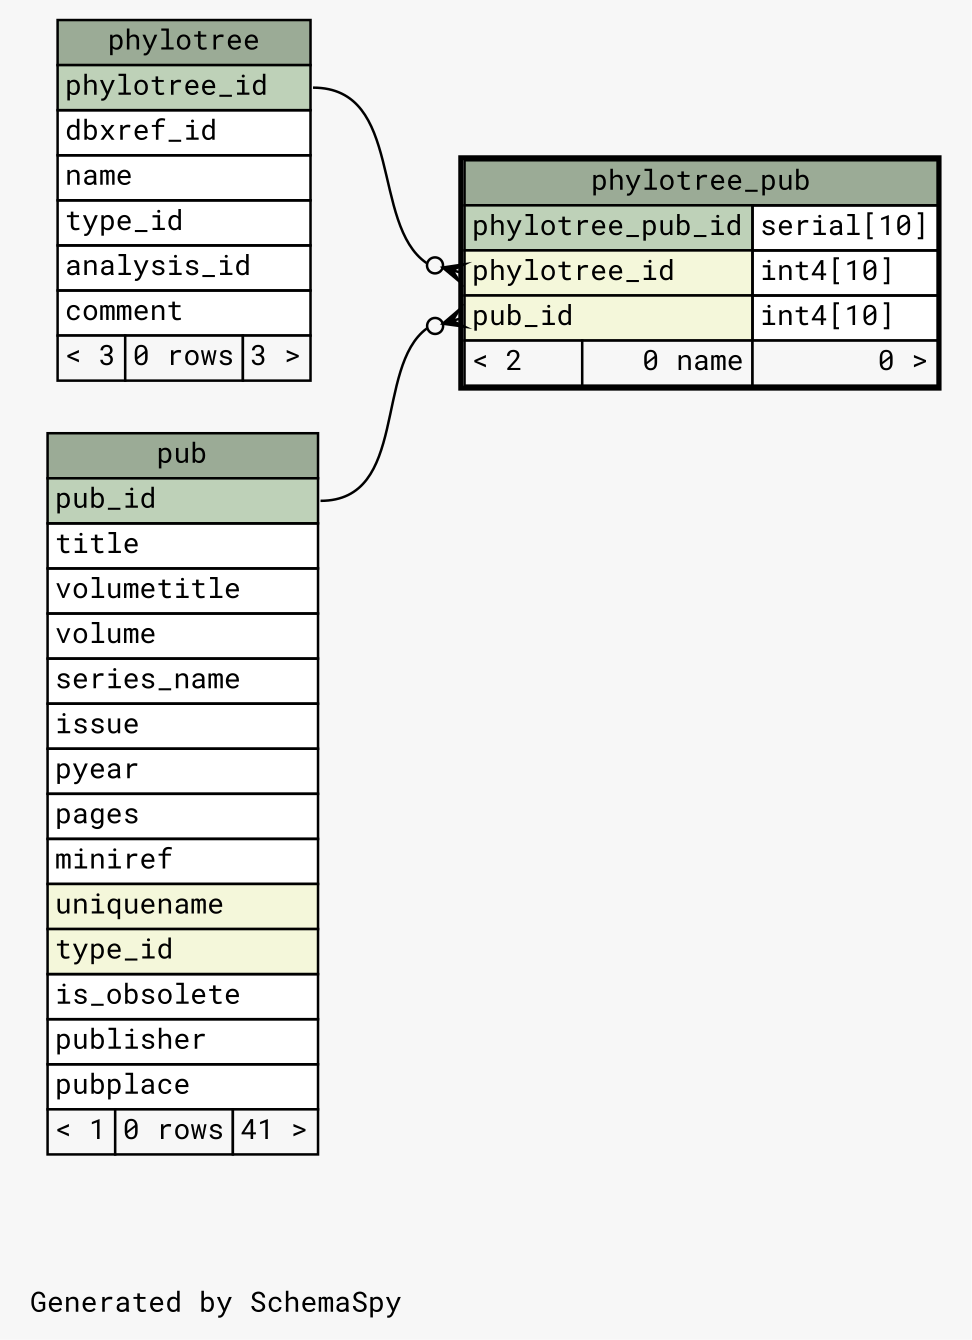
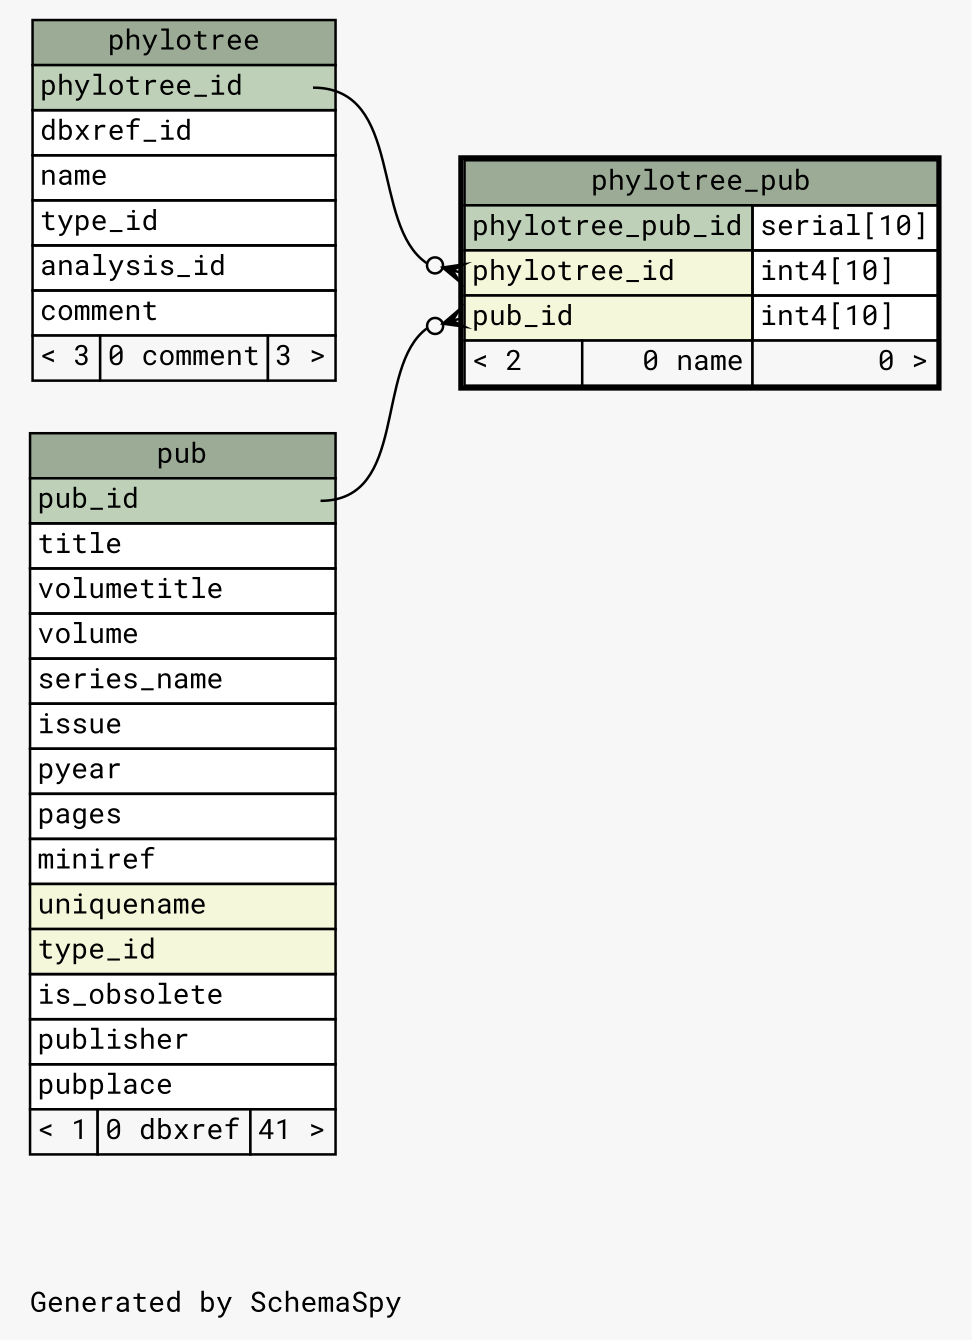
node "phylotree": text "0 rows" -> "0 comment"
node "pub": text "0 rows" -> "0 dbxref"
